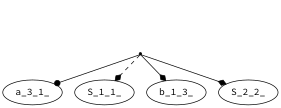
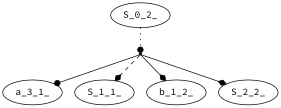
node "S_0_2_": added
node "b_1_3_": label "b_1_3_" -> "b_1_2_"
